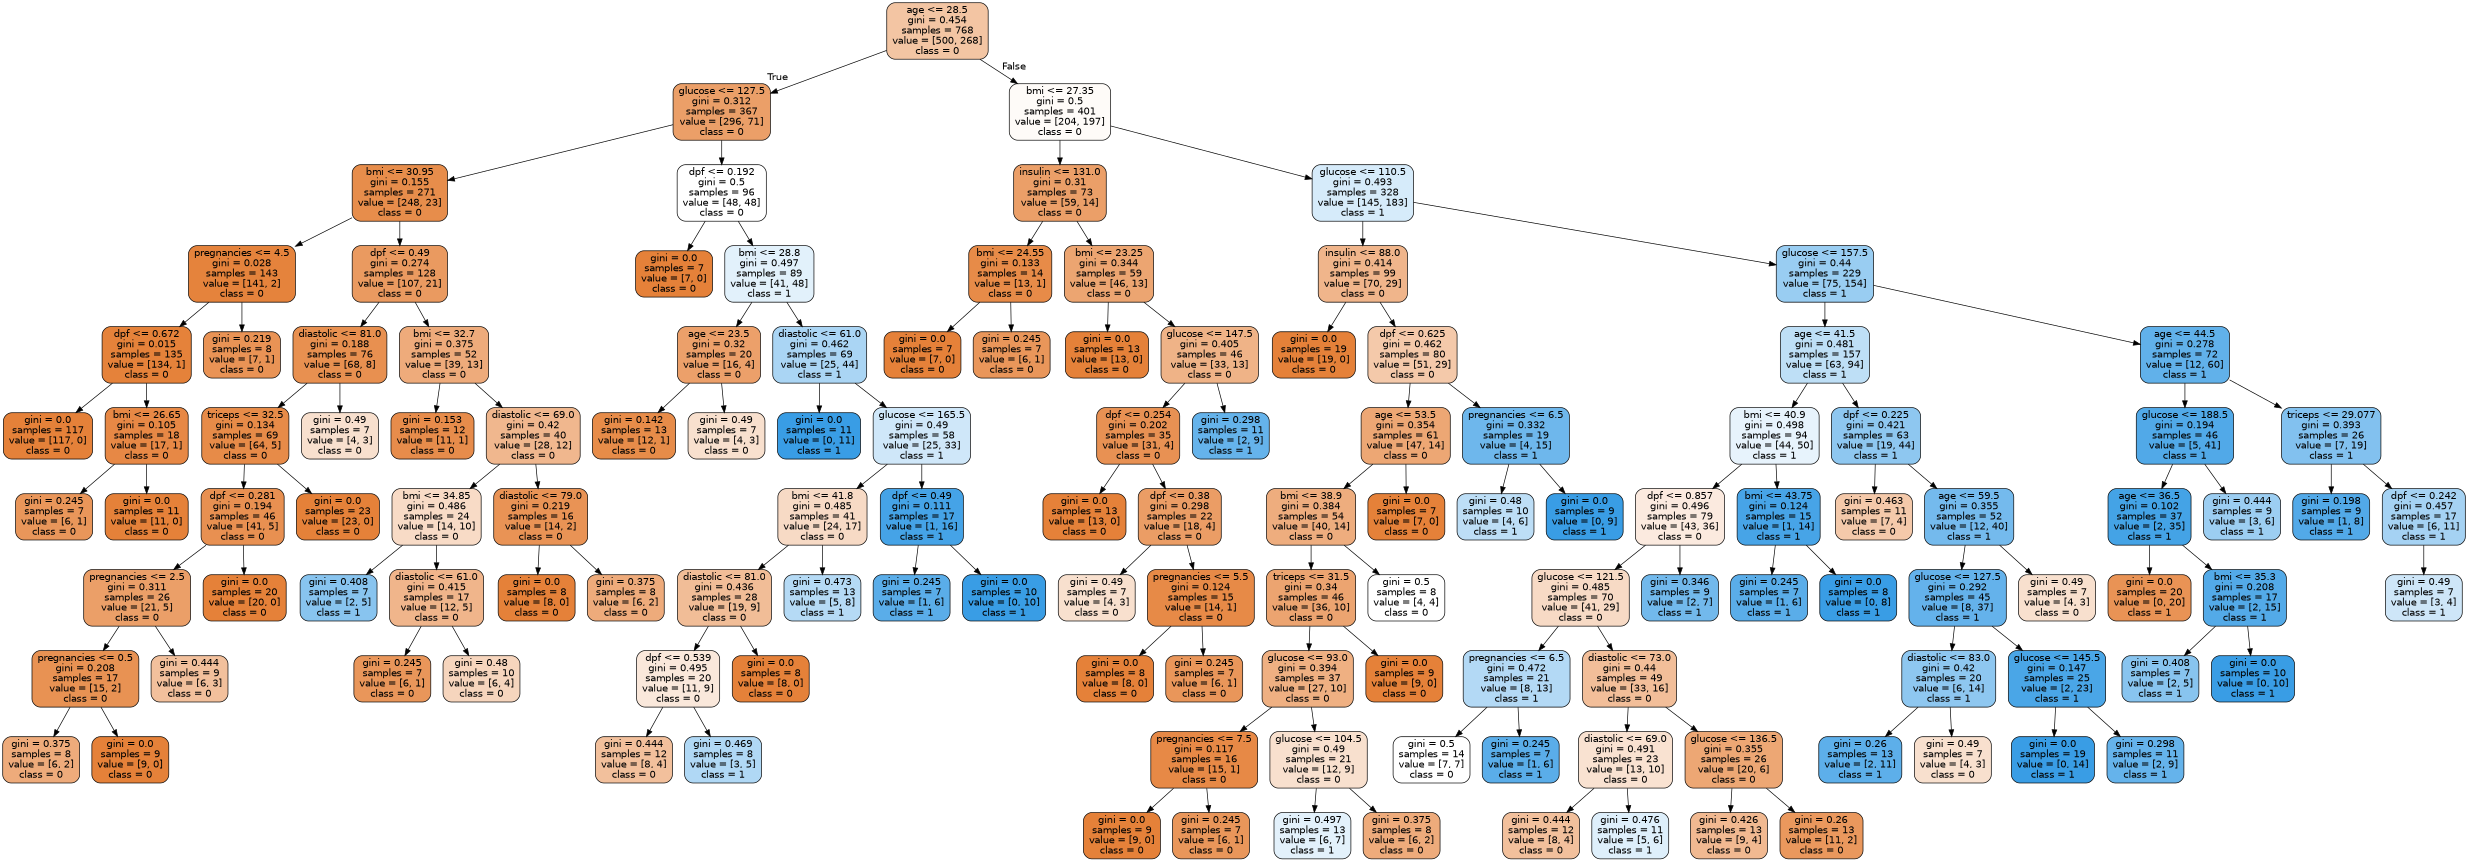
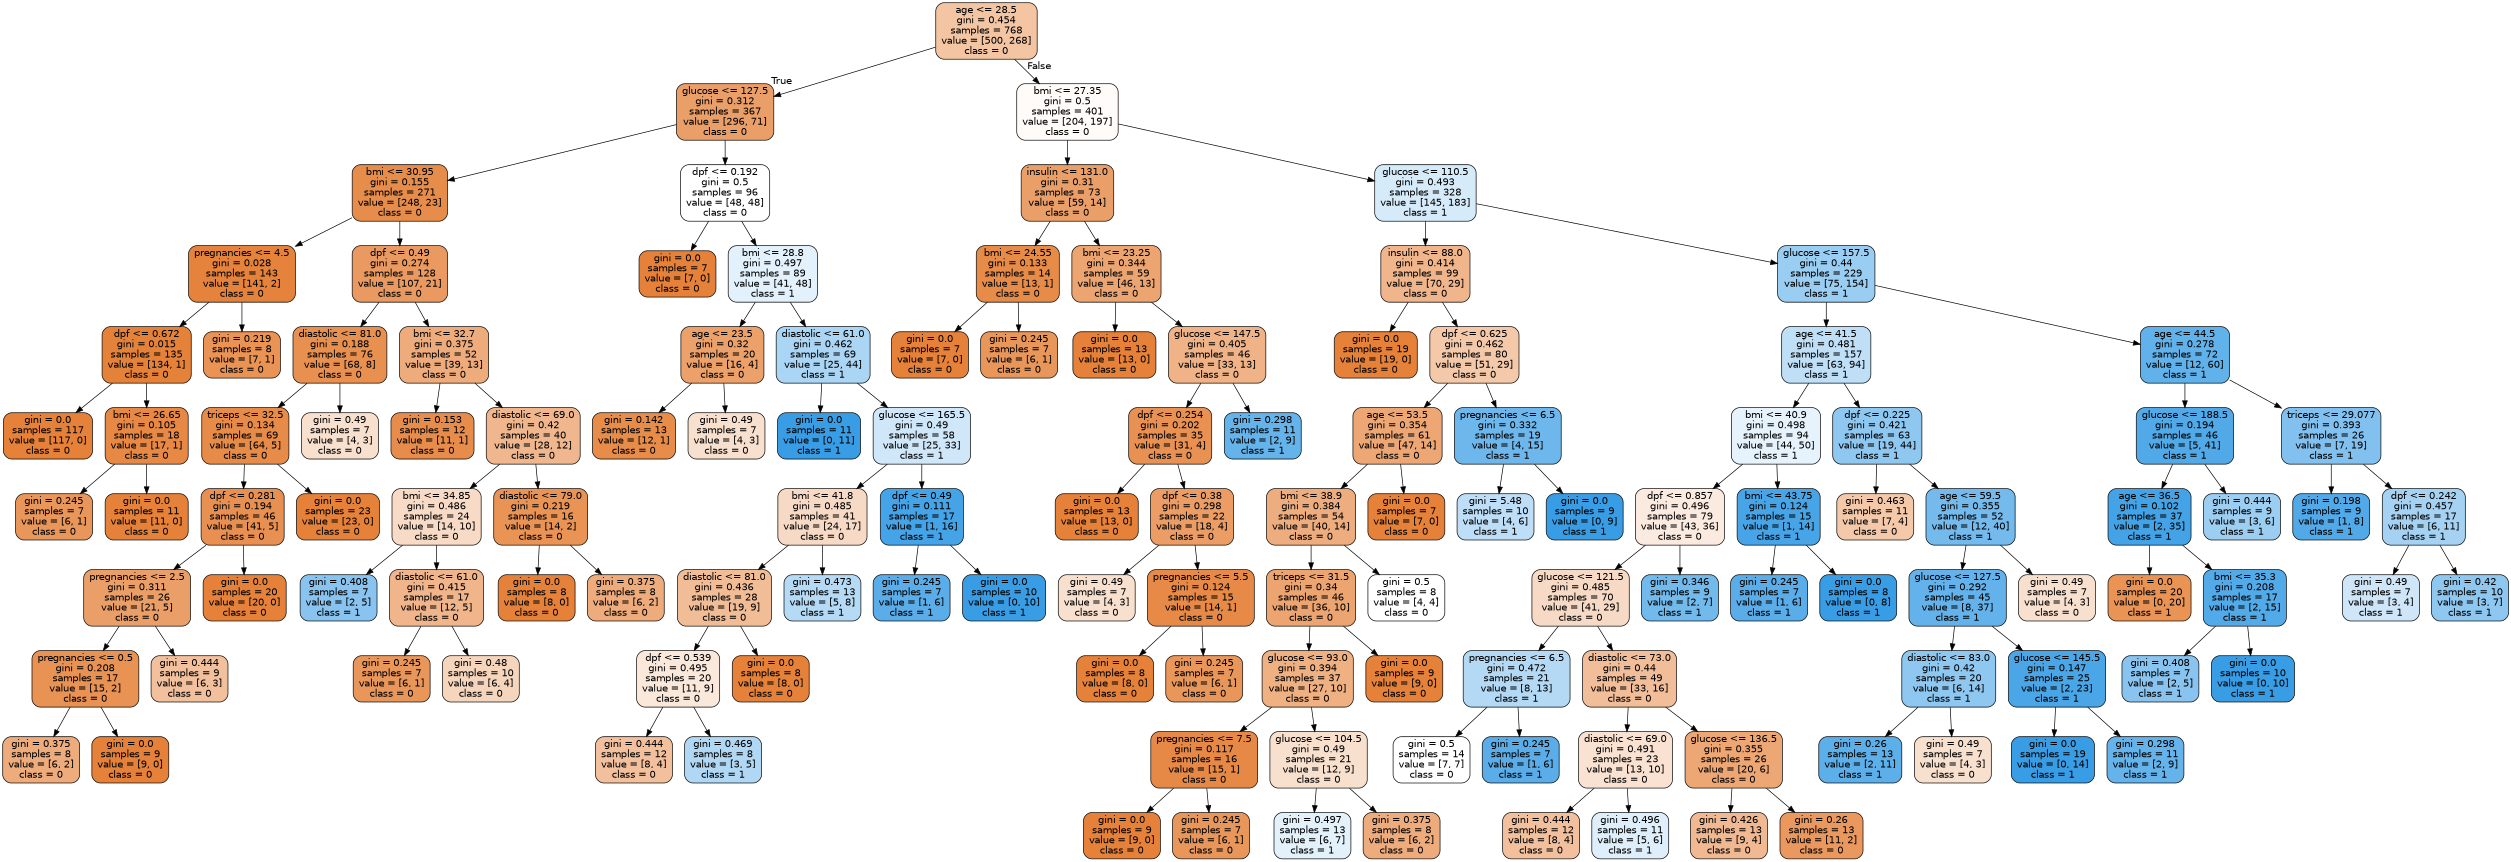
node "gini = 0.48 samples = 10 value = [4, 6] class = 1": label "gini = 0.48 samples = 10 value = [4, 6] class = 1" -> "gini = 5.48 samples = 10 value = [4, 6] class = 1"
node "gini = 0.42 samples = 10 value = [3, 7] class = 1": added
node "gini = 0.476 samples = 11 value = [5, 6] class = 1": label "gini = 0.476 samples = 11 value = [5, 6] class = 1" -> "gini = 0.496 samples = 11 value = [5, 6] class = 1"
